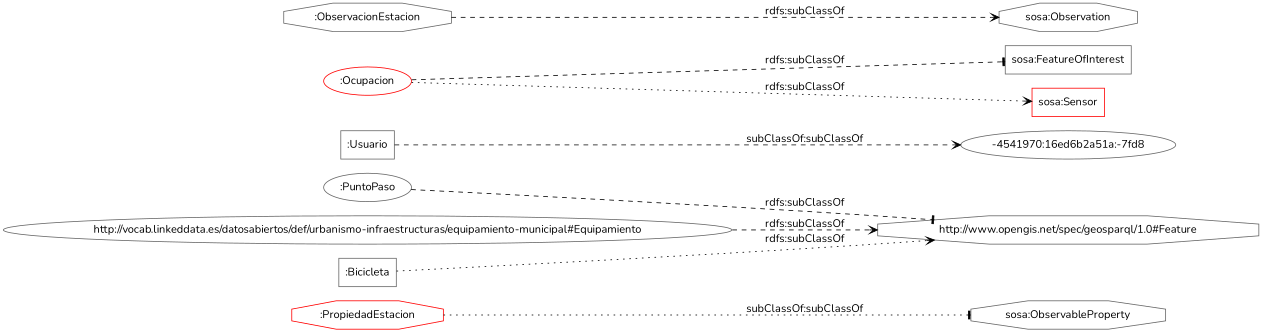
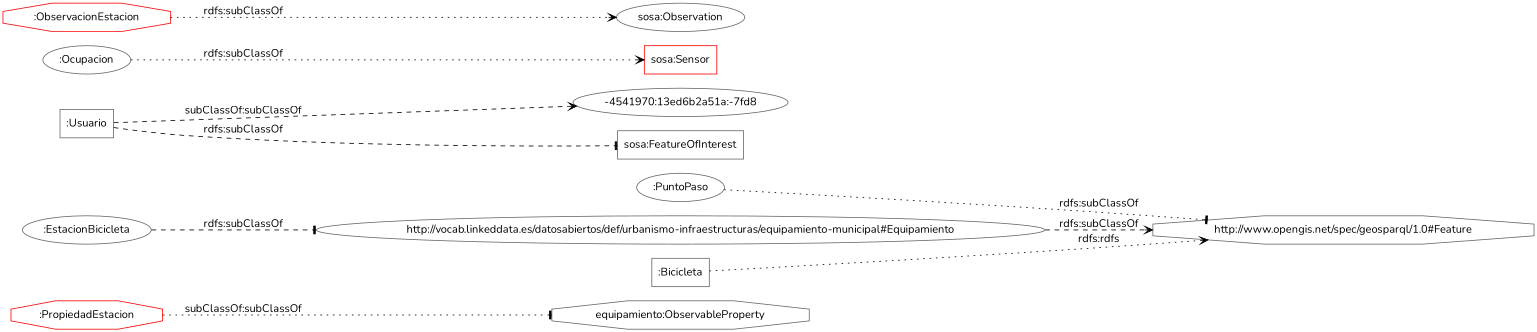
node ":ObservacionEstacion": color gray40 -> red
edge ":ObservacionEstacion" -> "sosa:Observation": style dashed -> dotted
node "sosa:Observation": shape octagon -> ellipse
edge ":Ocupacion" -> "sosa:FeatureOfInterest": now ":Usuario" -> "sosa:FeatureOfInterest"
node ":Ocupacion": color red -> gray40
node "-4541970:16ed6b2a51a:-7fd8": label "-4541970:16ed6b2a51a:-7fd8" -> "-4541970:13ed6b2a51a:-7fd8"
edge ":PuntoPaso" -> "http://www.opengis.net/spec/geosparql/1.0#Feature": style dashed -> dotted
node ":EstacionBicicleta": added
edge ":Bicicleta" -> "http://www.opengis.net/spec/geosparql/1.0#Feature": label "rdfs:subClassOf" -> "rdfs:rdfs"
node "sosa:ObservableProperty": label "sosa:ObservableProperty" -> "equipamiento:ObservableProperty"
